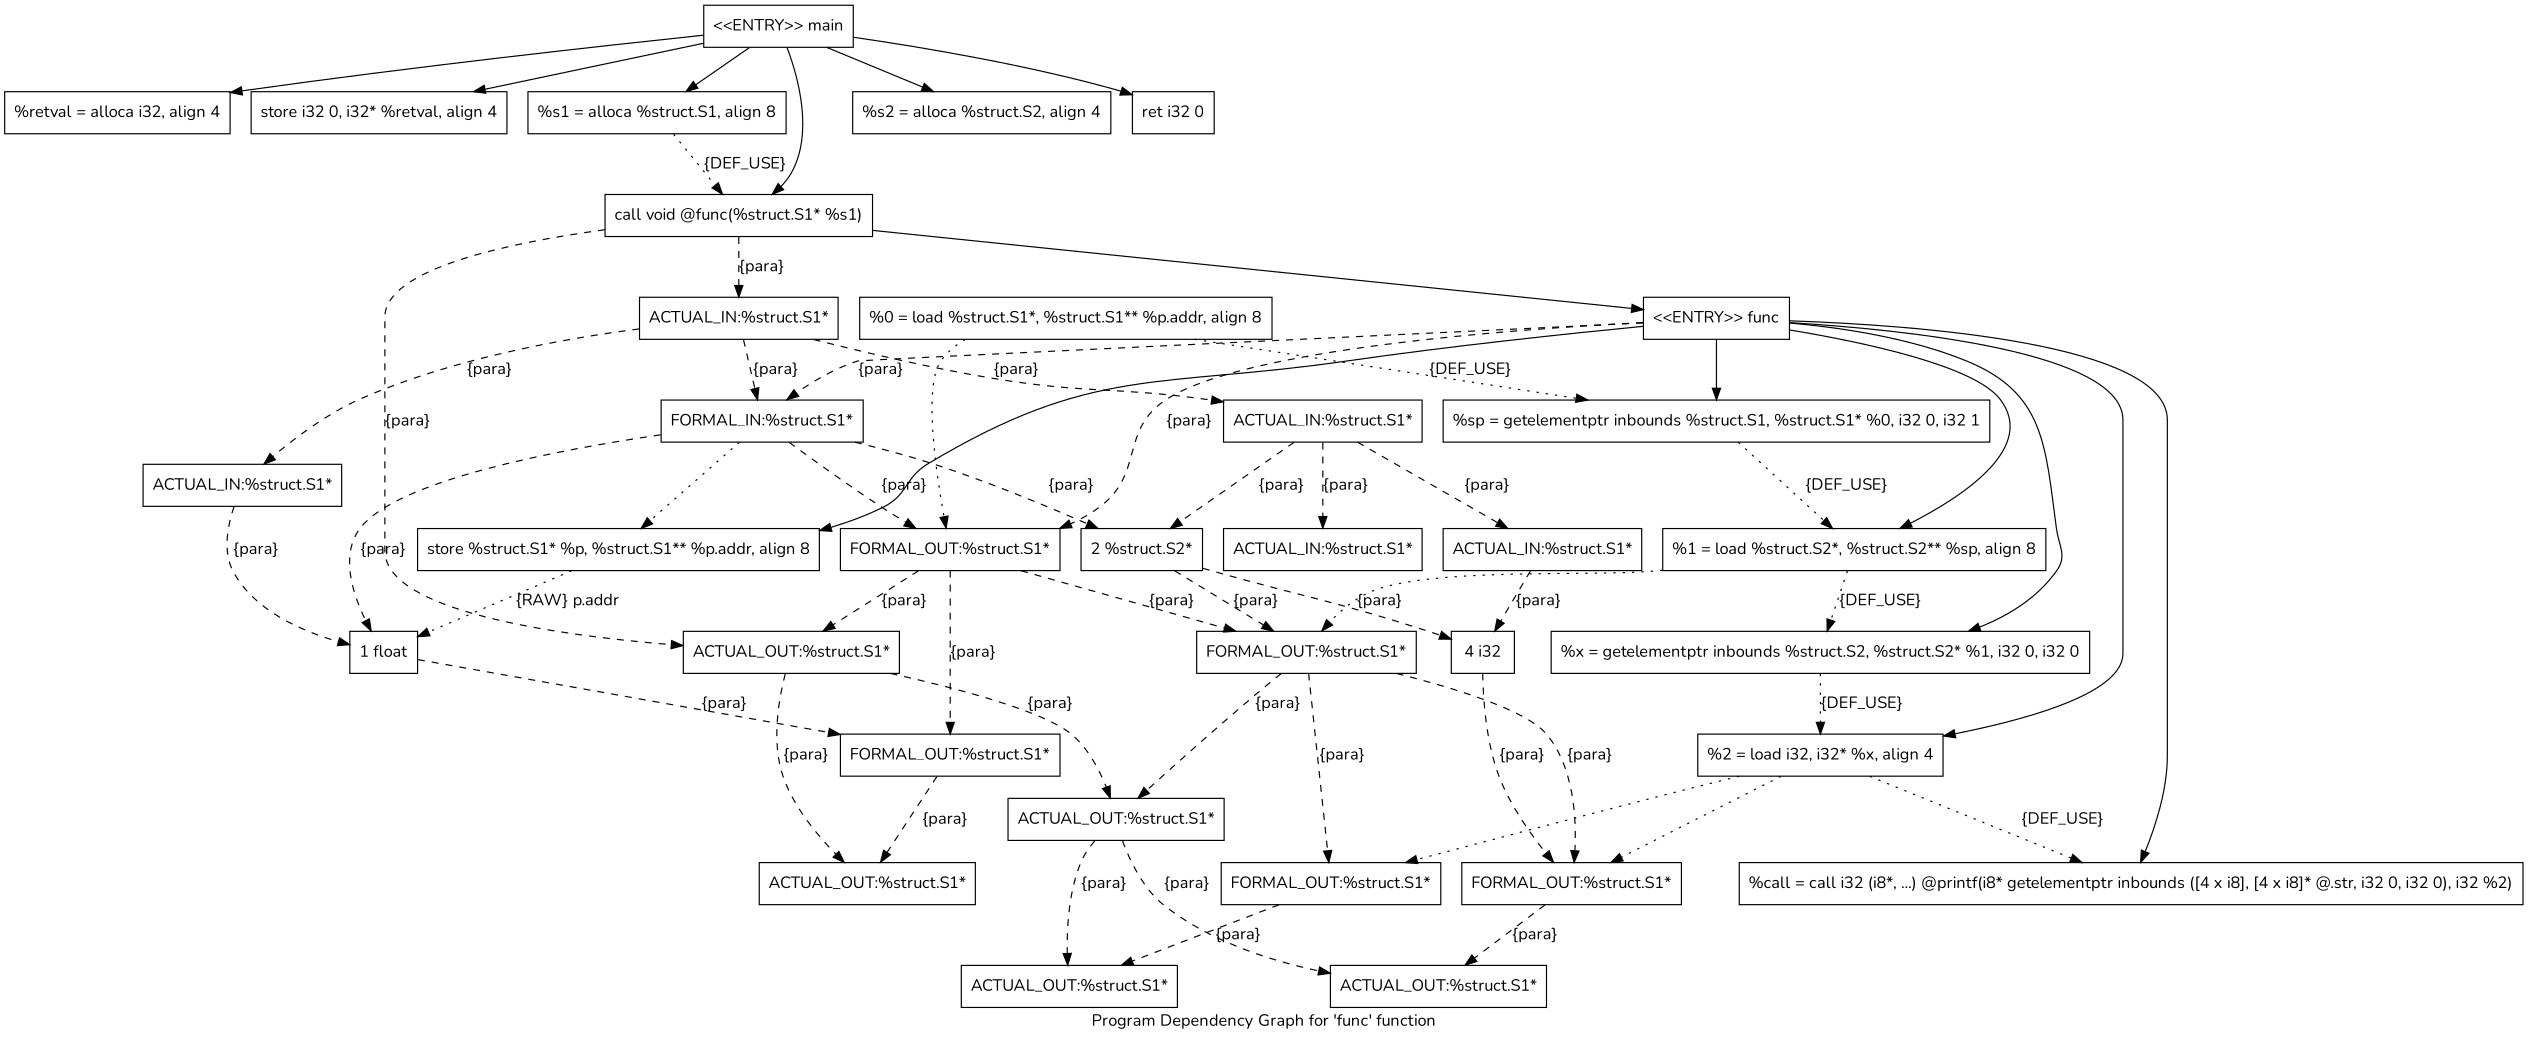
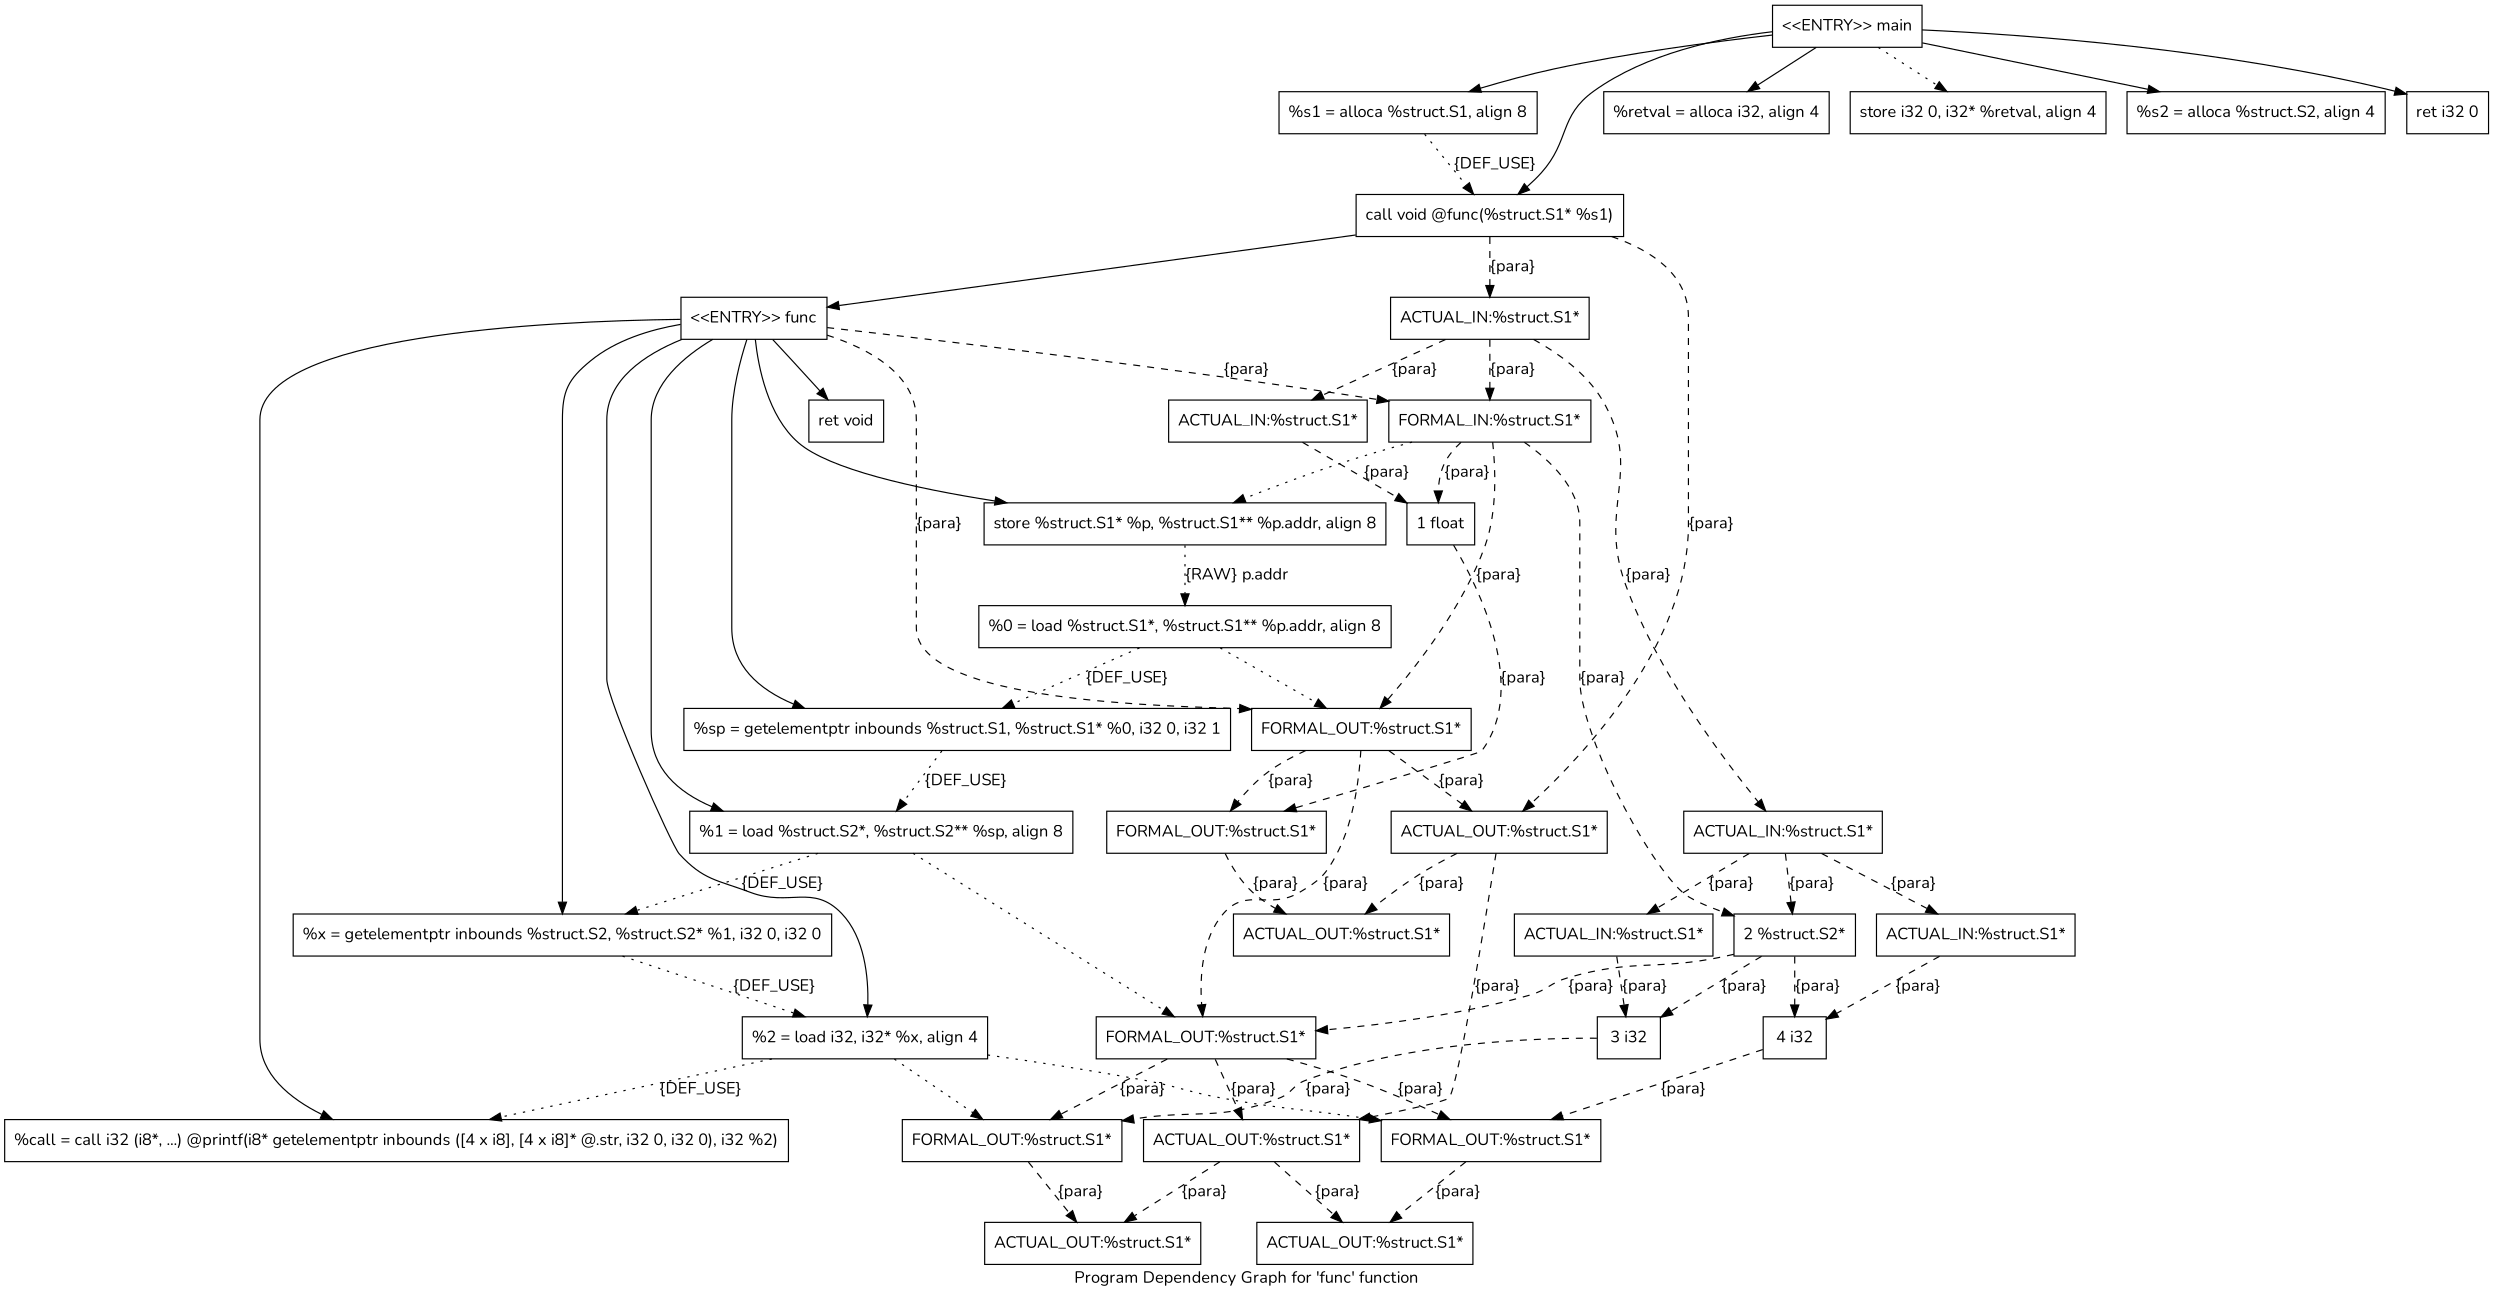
edge "<<ENTRY>> main" -> "store i32 0, i32* %retval, align 4": style solid -> dotted
node "ret void": added
edge "store %struct.S1* %p, %struct.S1** %p.addr, align 8" -> "1 float": now "store %struct.S1* %p, %struct.S1** %p.addr, align 8" -> "%0 = load %struct.S1*, %struct.S1** %p.addr, align 8"
node "3 i32": added
